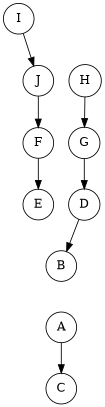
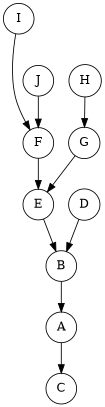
edge "I" -> "J": now "I" -> "F"
edge "G" -> "D": now "G" -> "E"
edge "E" -> "B": added
edge "B" -> "A": added
